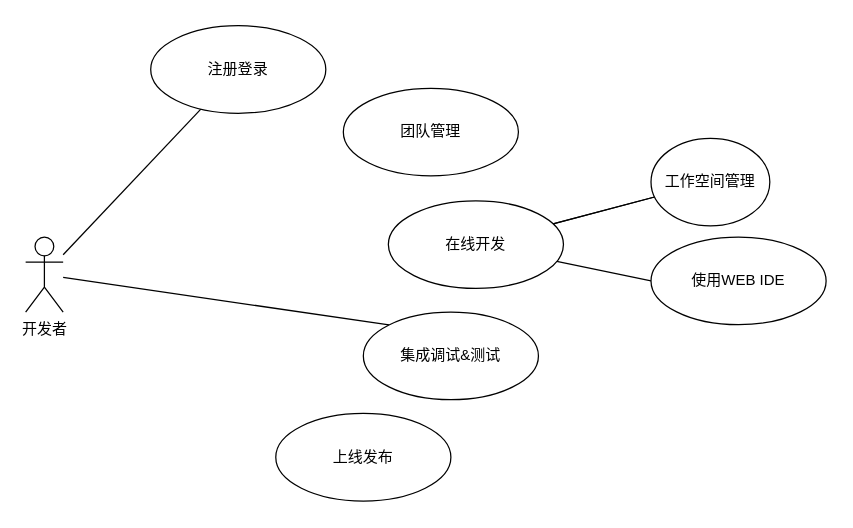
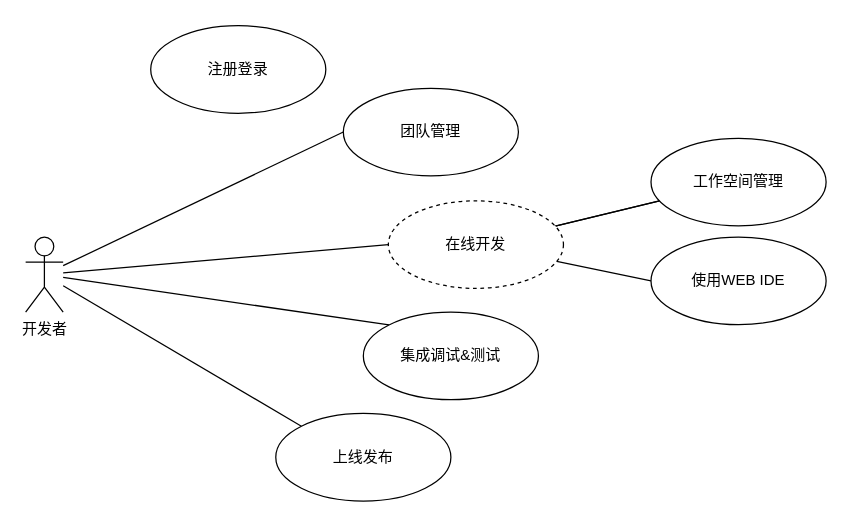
edge "注册登录" -- "开发者": now "在线开发" -- "开发者"
node "工作空间管理": size 119x88 -> 175x88
edge "团队管理" -- "开发者": added
node "在线开发": style solid -> dashed
edge "开发者" -- "上线发布": added
